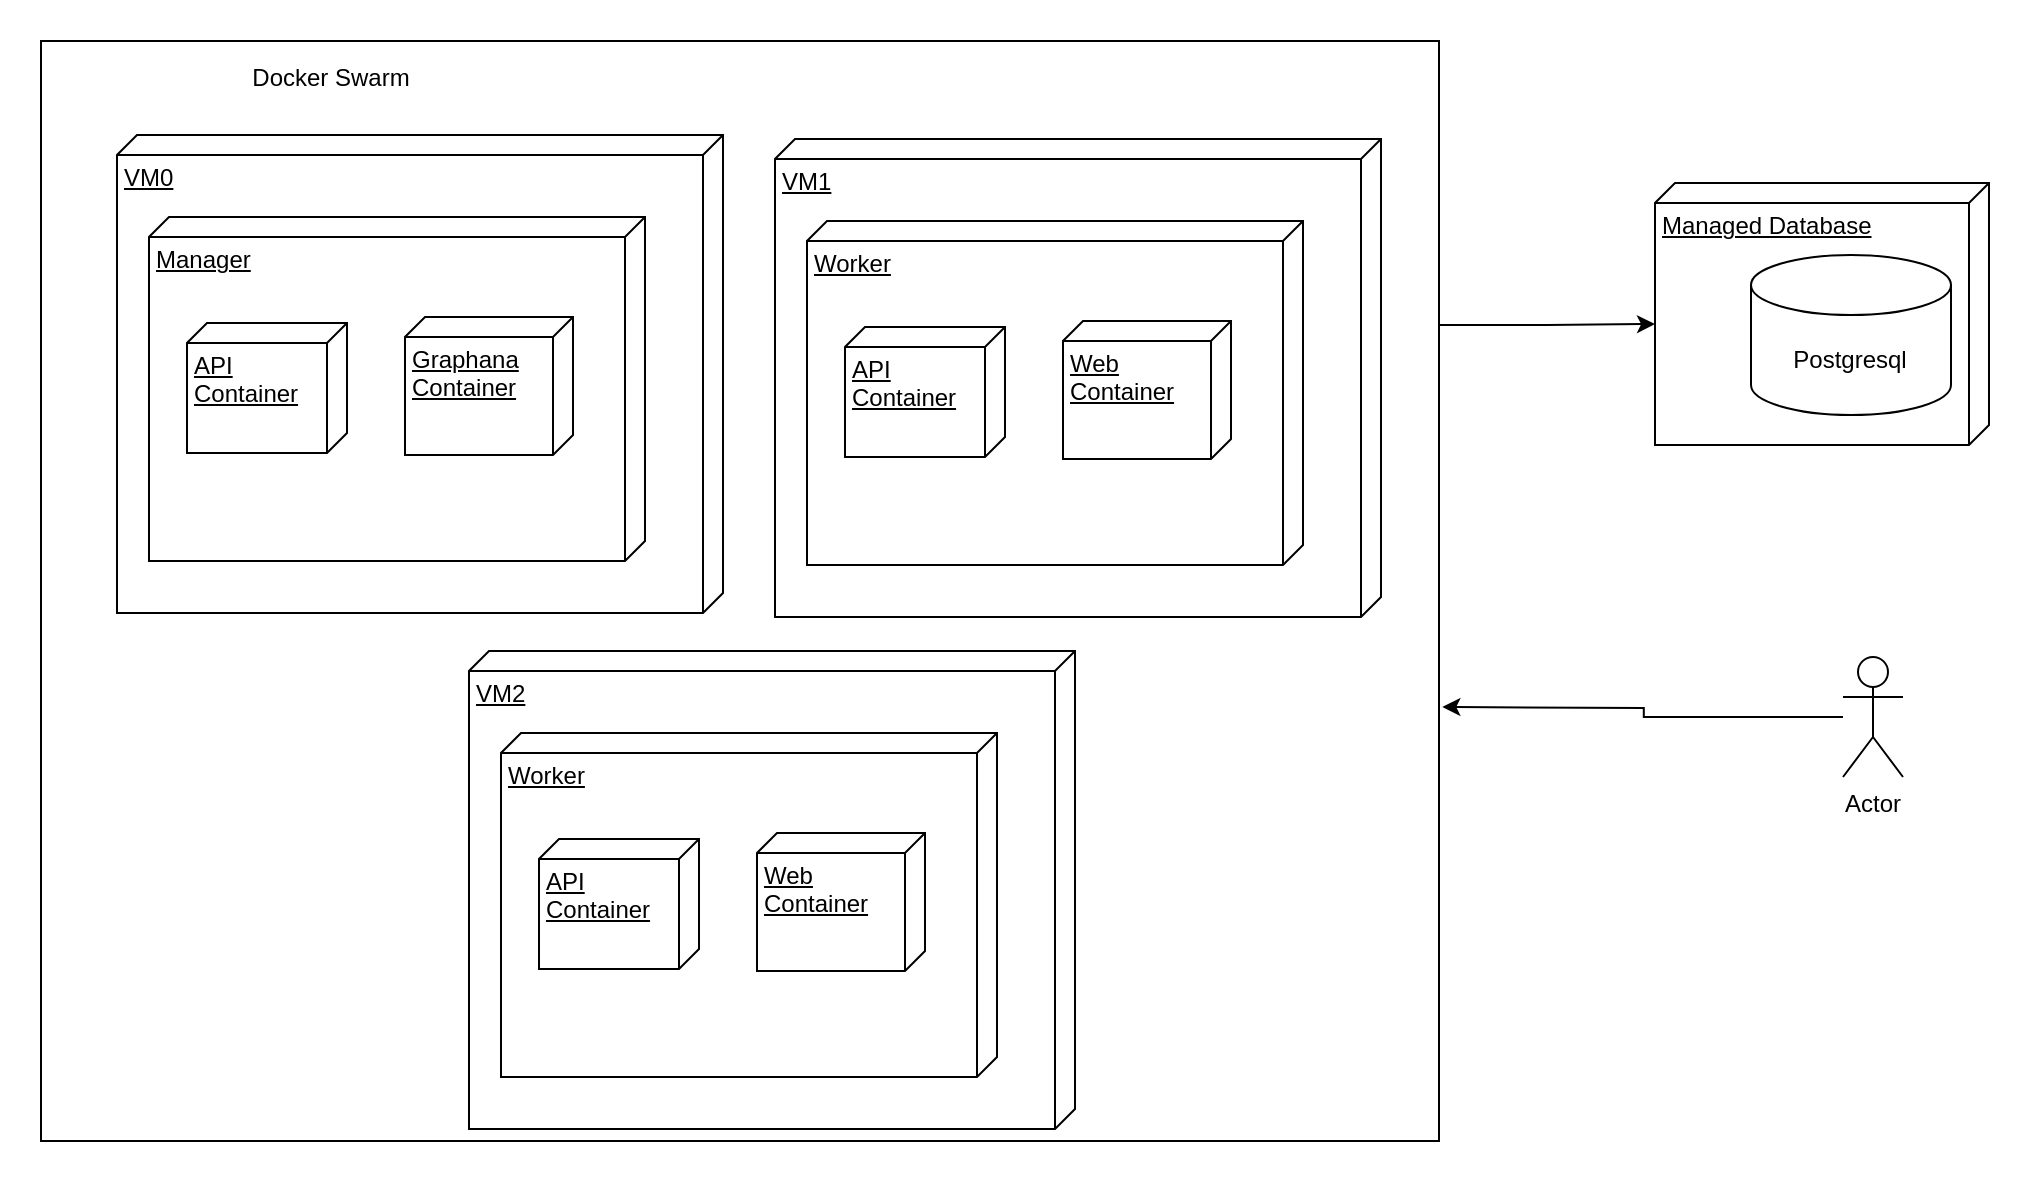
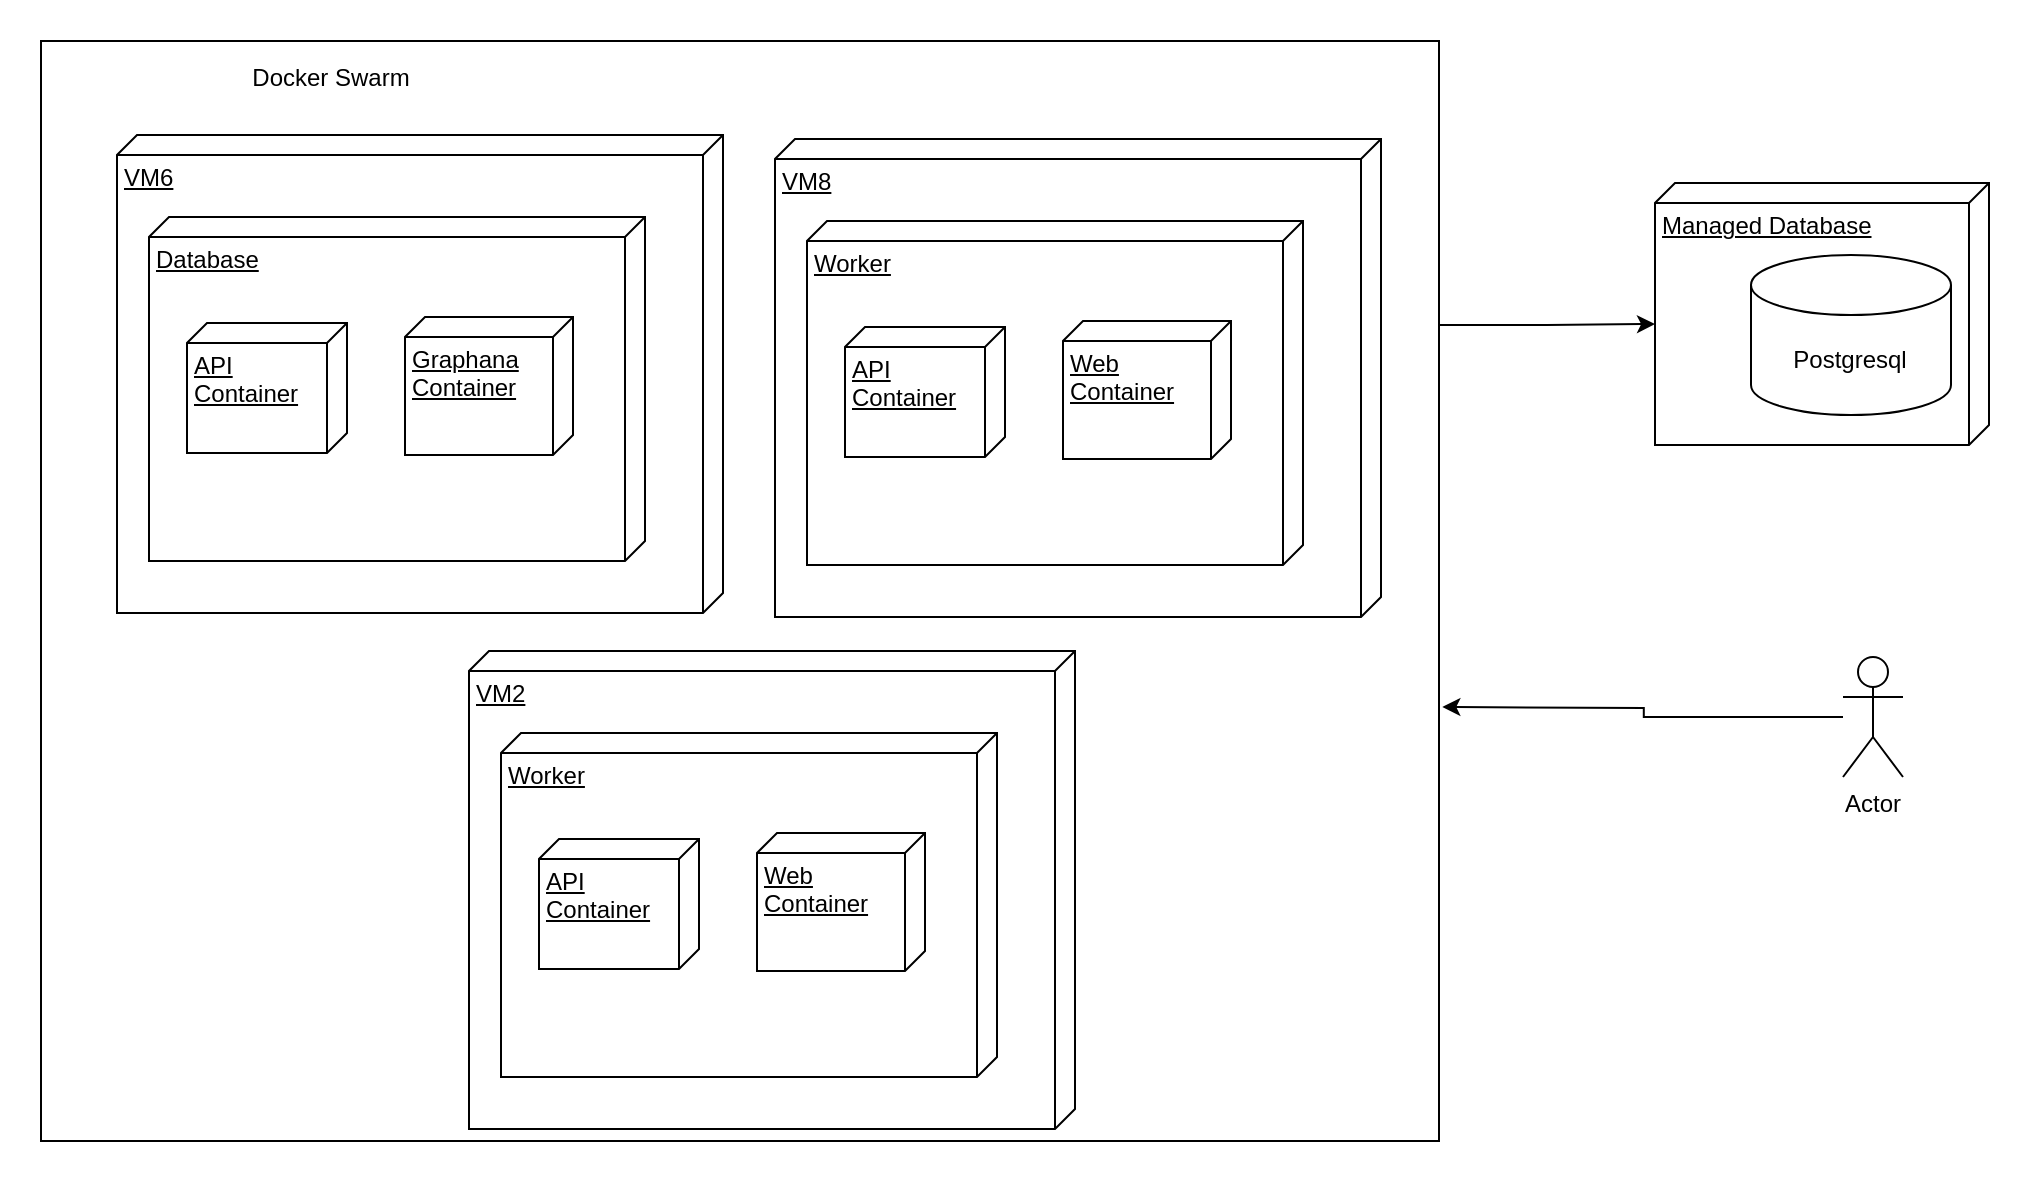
node "VM0": label "VM0" -> "VM6"
node "VM1": label "VM1" -> "VM8"
node "Manager": label "Manager" -> "Database"
